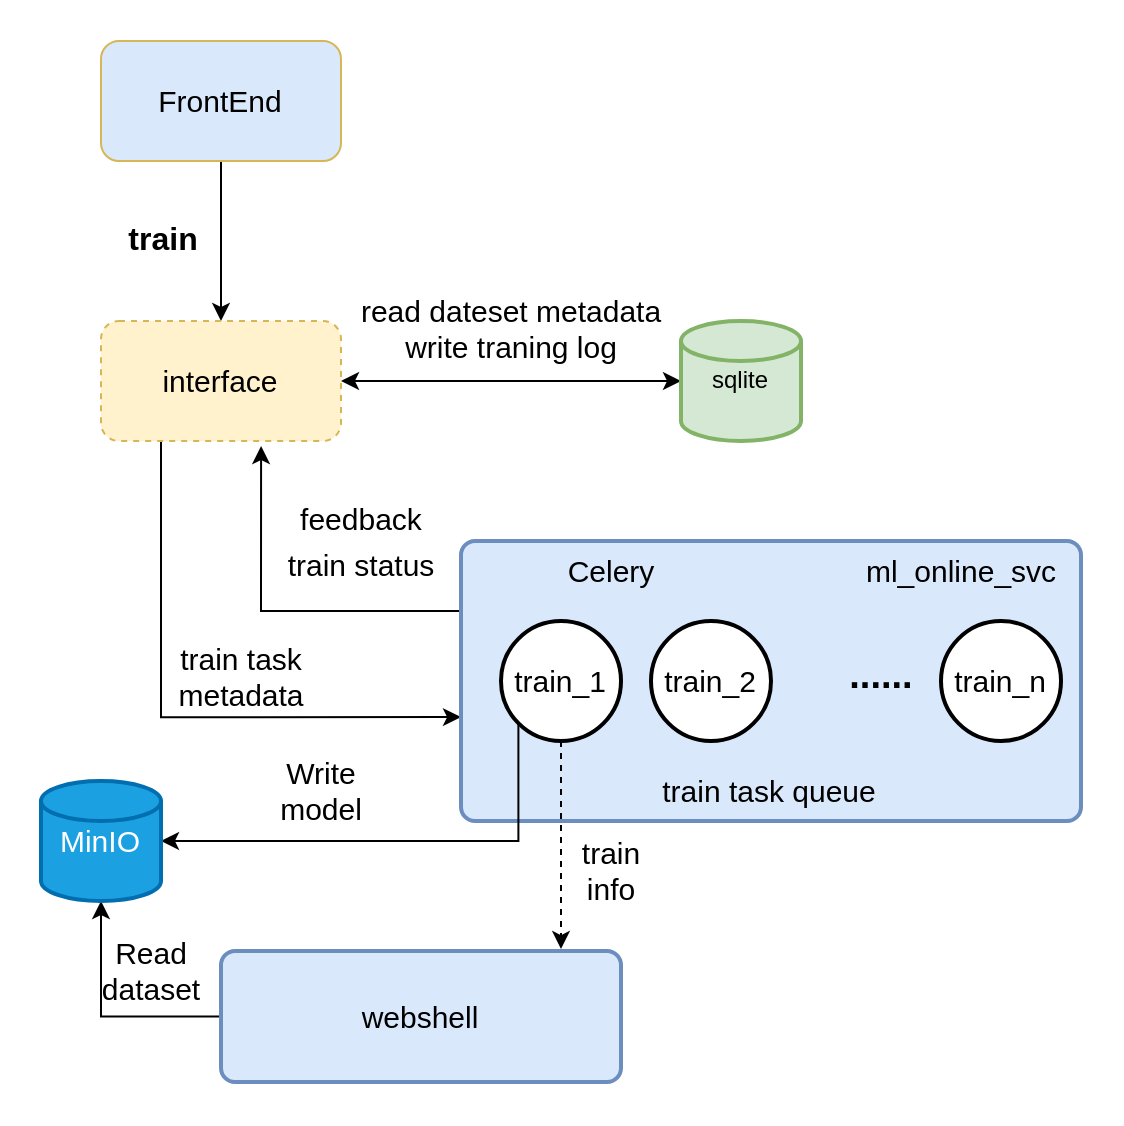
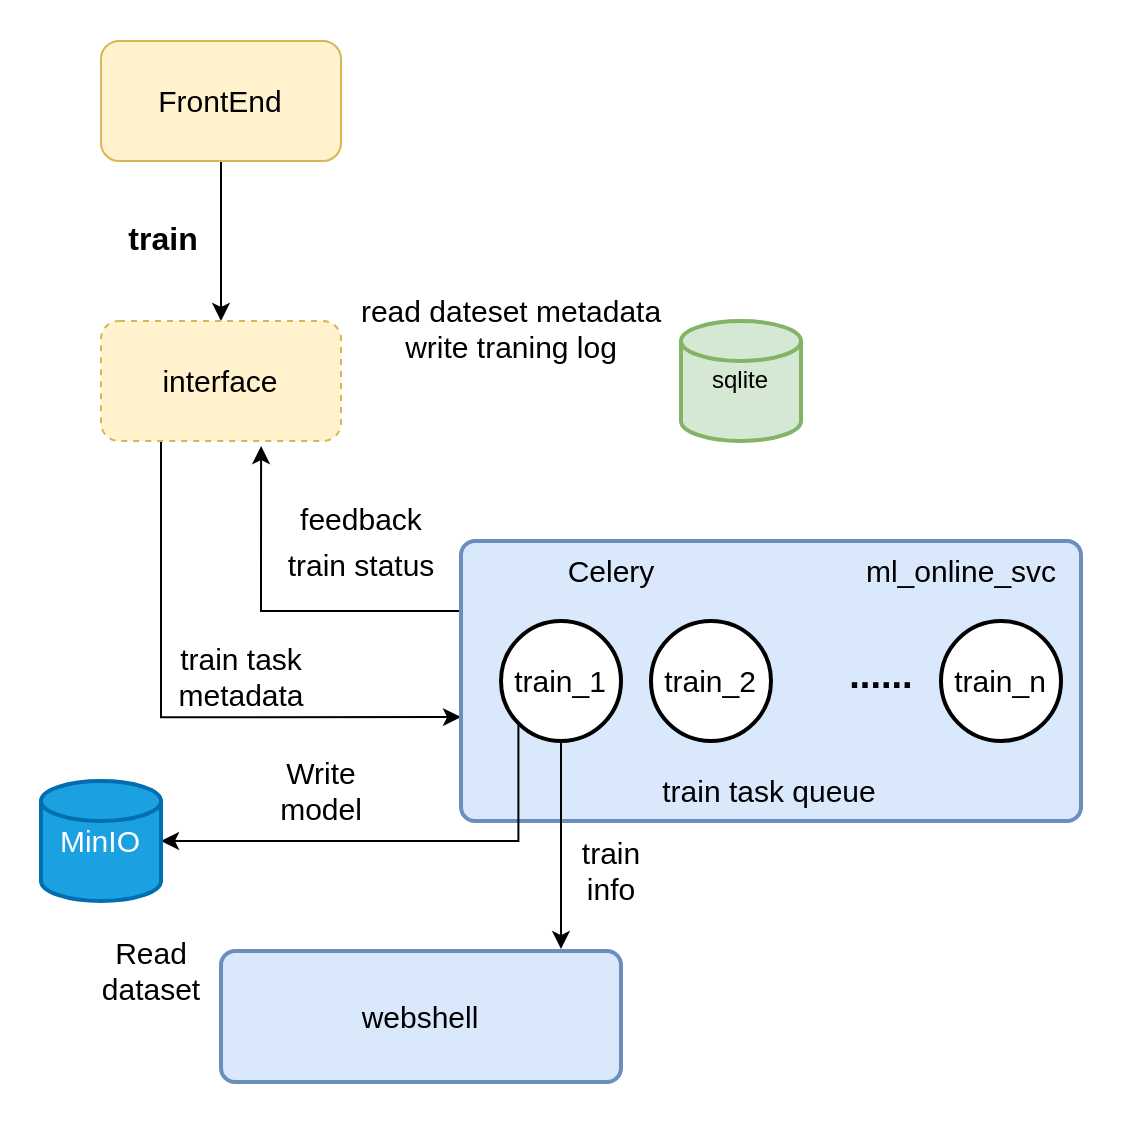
node "FrontEnd": fillcolor #dae8fc -> #fff2cc
edge "interface" -- "sqlite": removed
edge "train_1" -> "webshell": style dashed -> solid
edge "webshell" -> "MinIO": removed
